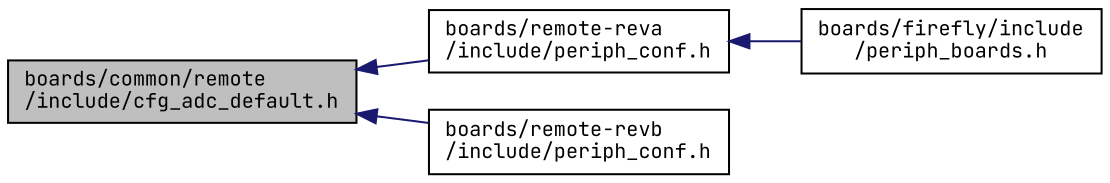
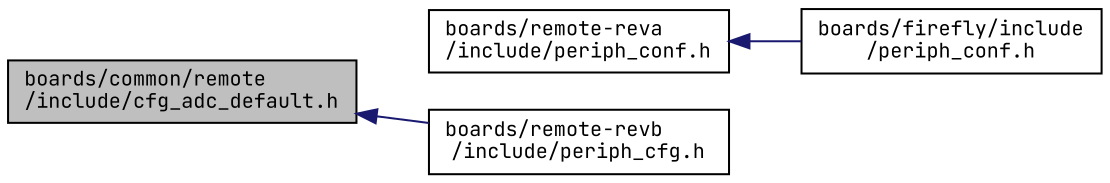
node "boards/firefly/include /periph_boards.h": label "boards/firefly/include /periph_boards.h" -> "boards/firefly/include /periph_conf.h"
edge "boards/remote-reva /include/periph_conf.h" -> "boards/common/remote /include/cfg_adc_default.h": removed
node "boards/remote-revb /include/periph_conf.h": label "boards/remote-revb /include/periph_conf.h" -> "boards/remote-revb /include/periph_cfg.h"
